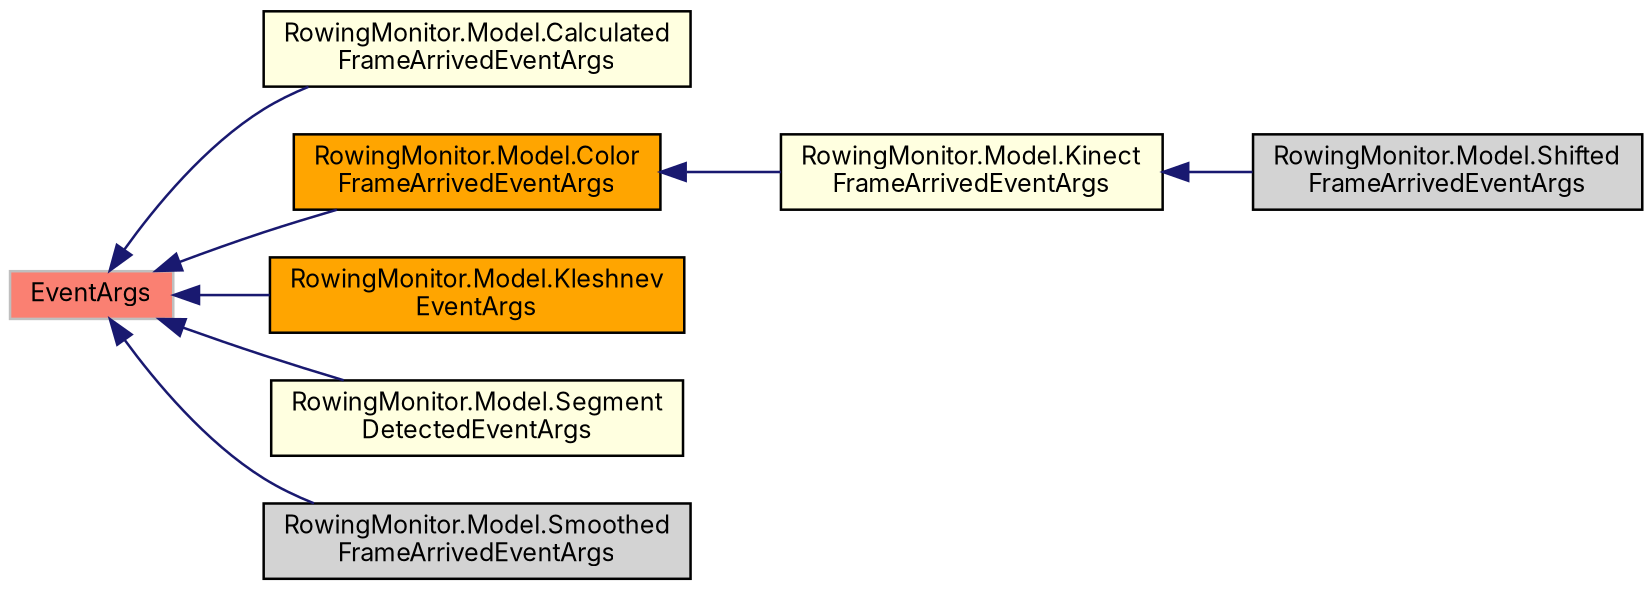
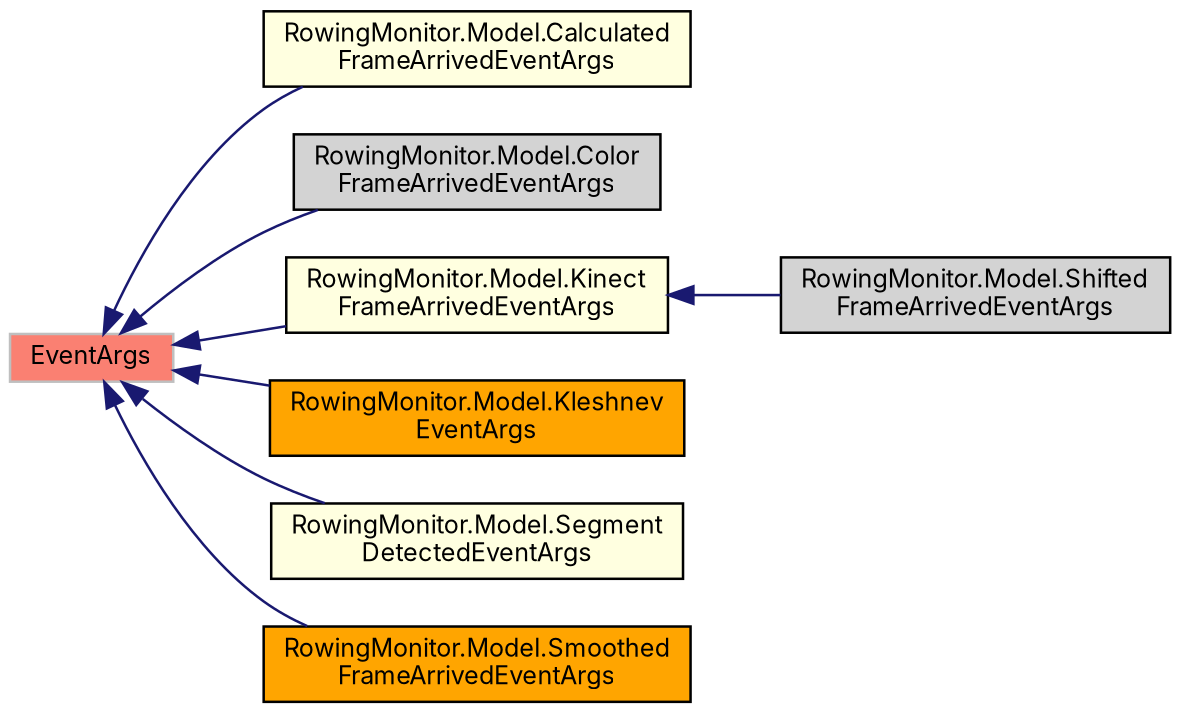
node "RowingMonitor.Model.Color FrameArrivedEventArgs": fillcolor orange -> lightgrey
edge "RowingMonitor.Model.Kinect FrameArrivedEventArgs" -> "RowingMonitor.Model.Color FrameArrivedEventArgs": now "RowingMonitor.Model.Kinect FrameArrivedEventArgs" -> "EventArgs"
node "RowingMonitor.Model.Smoothed FrameArrivedEventArgs": fillcolor lightgrey -> orange
